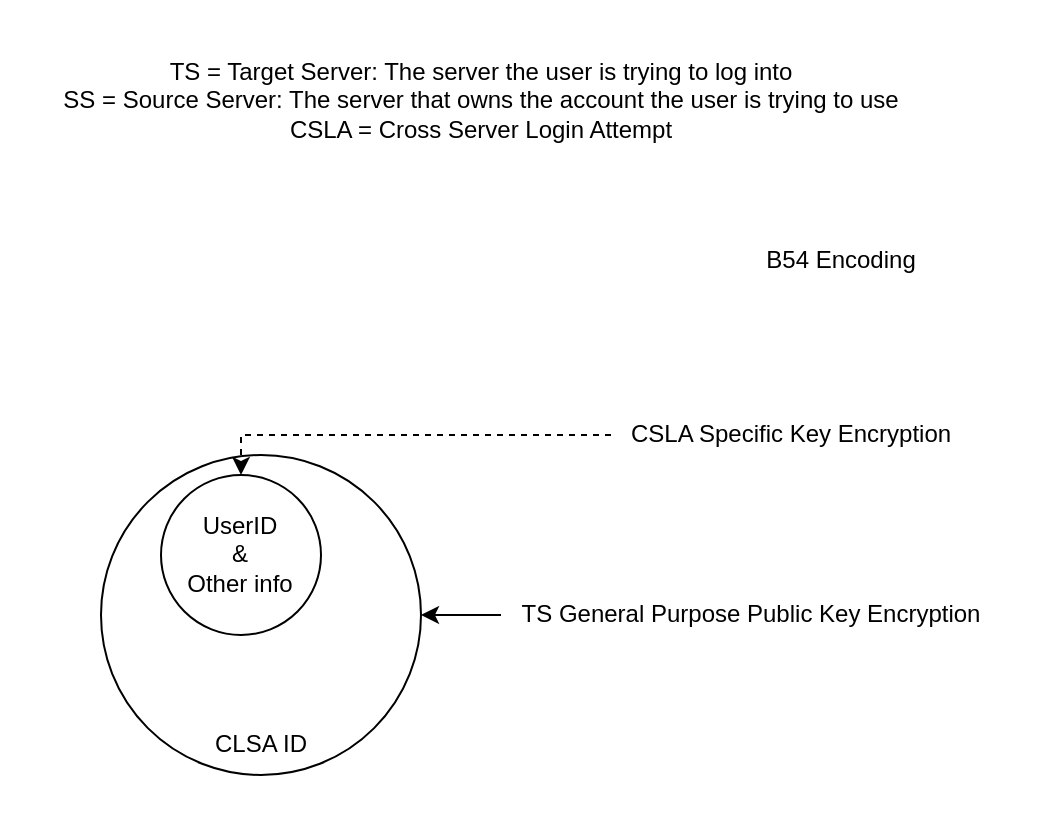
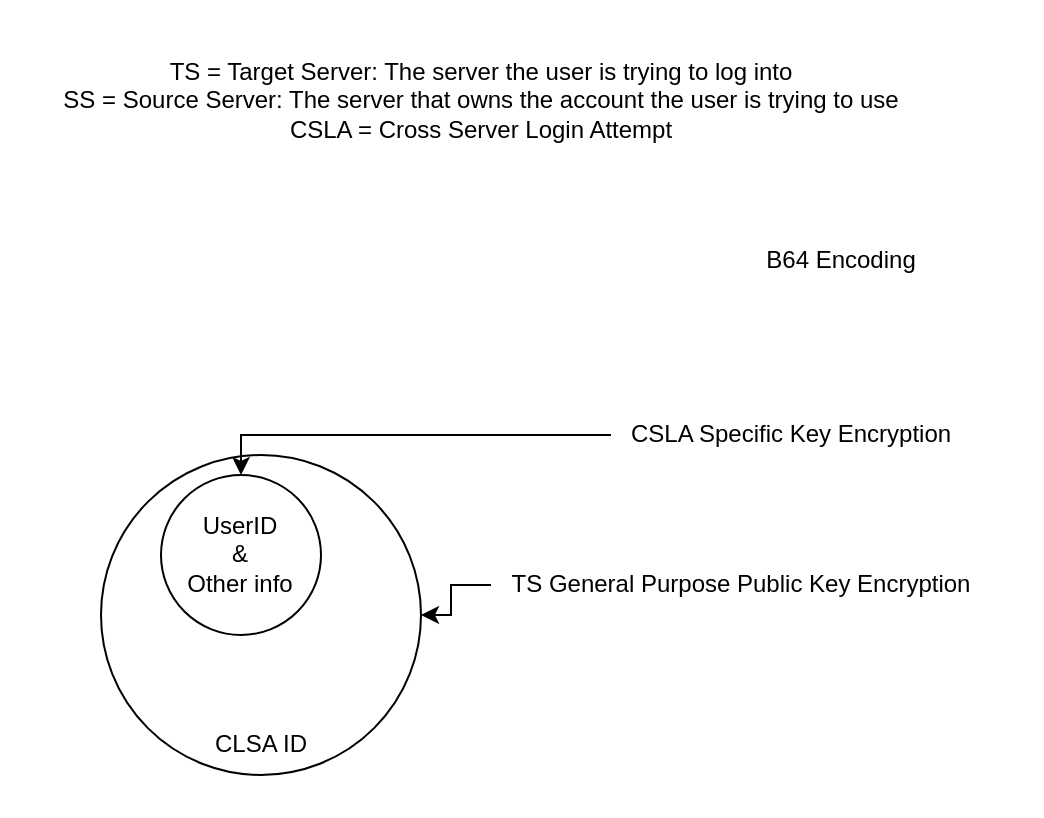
node "B54 Encoding": label "B54 Encoding" -> "B64 Encoding"
edge "CSLA Specific Key Encryption" -> "UserID & Other info": style dashed -> solid
node "TS General Purpose Public Key Encryption": moved (751, 615) -> (741, 585)
